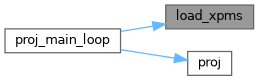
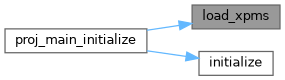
node "proj_main_loop": label "proj_main_loop" -> "proj_main_initialize"
node "proj": label "proj" -> "initialize"
